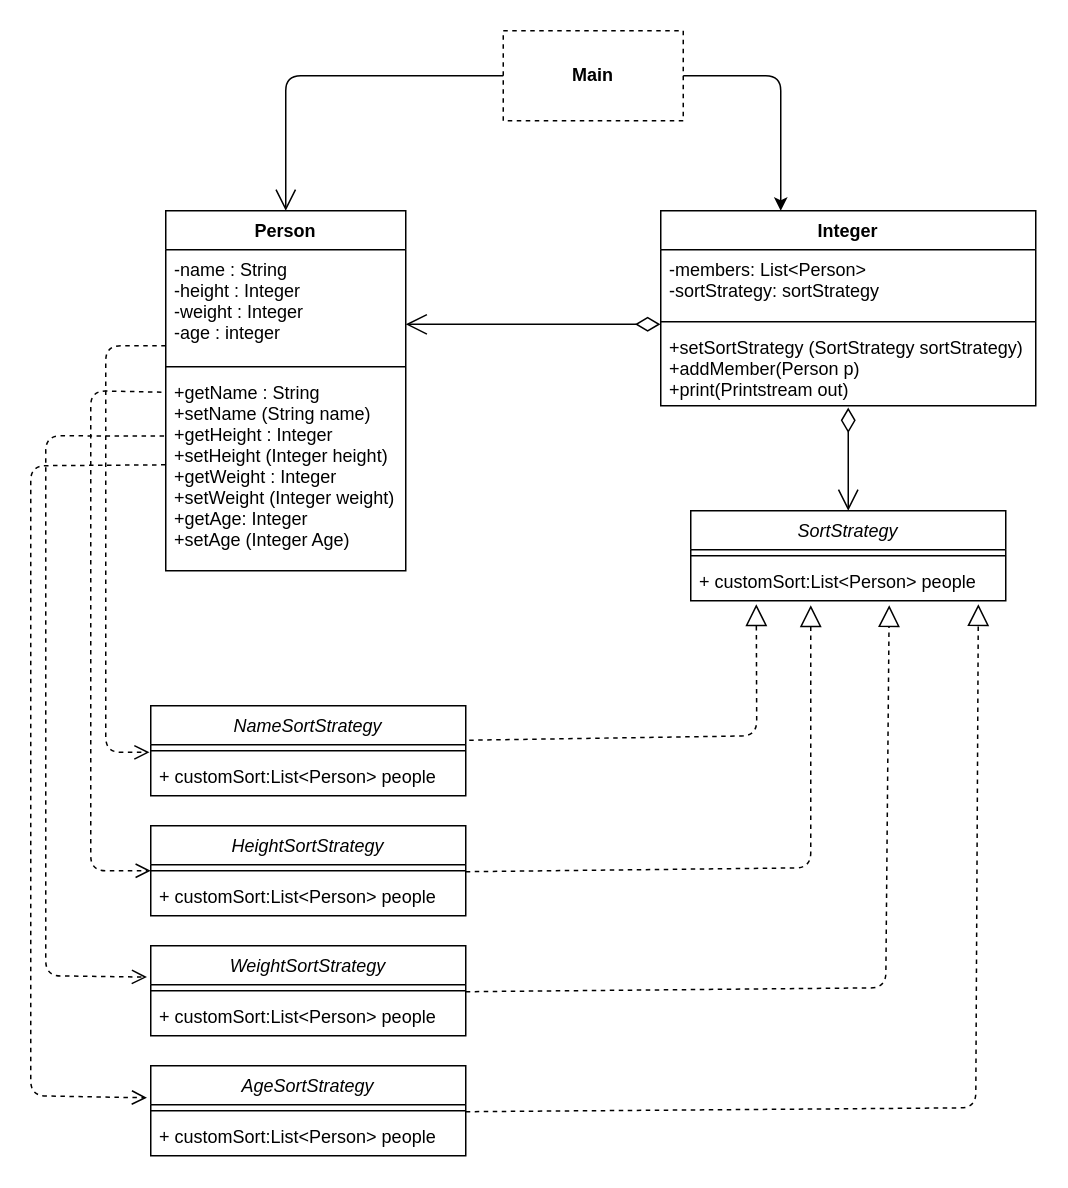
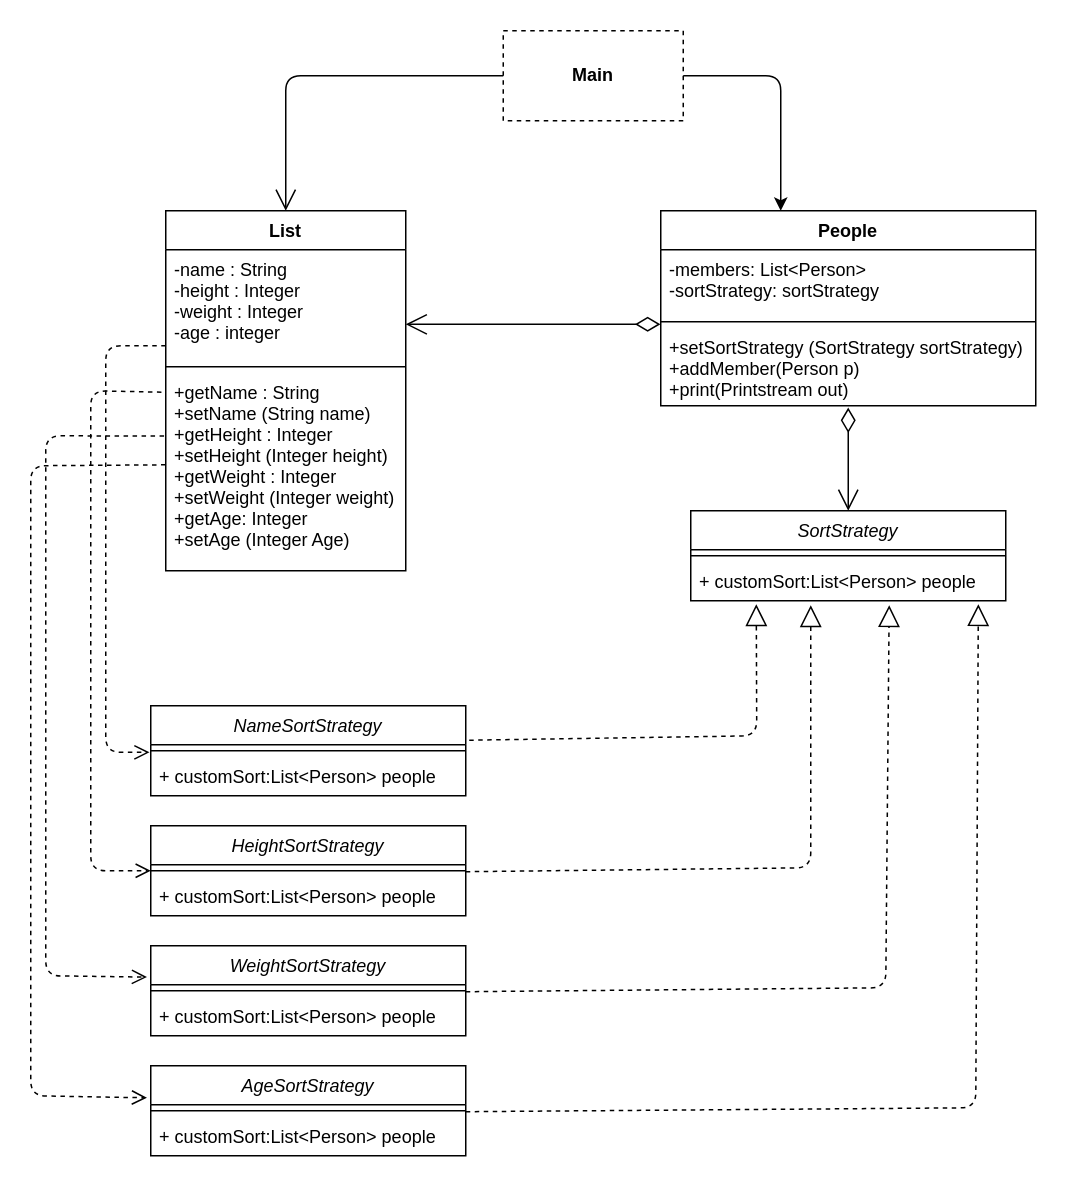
node "Person": label "Person" -> "List"
node "Integer": label "Integer" -> "People"
